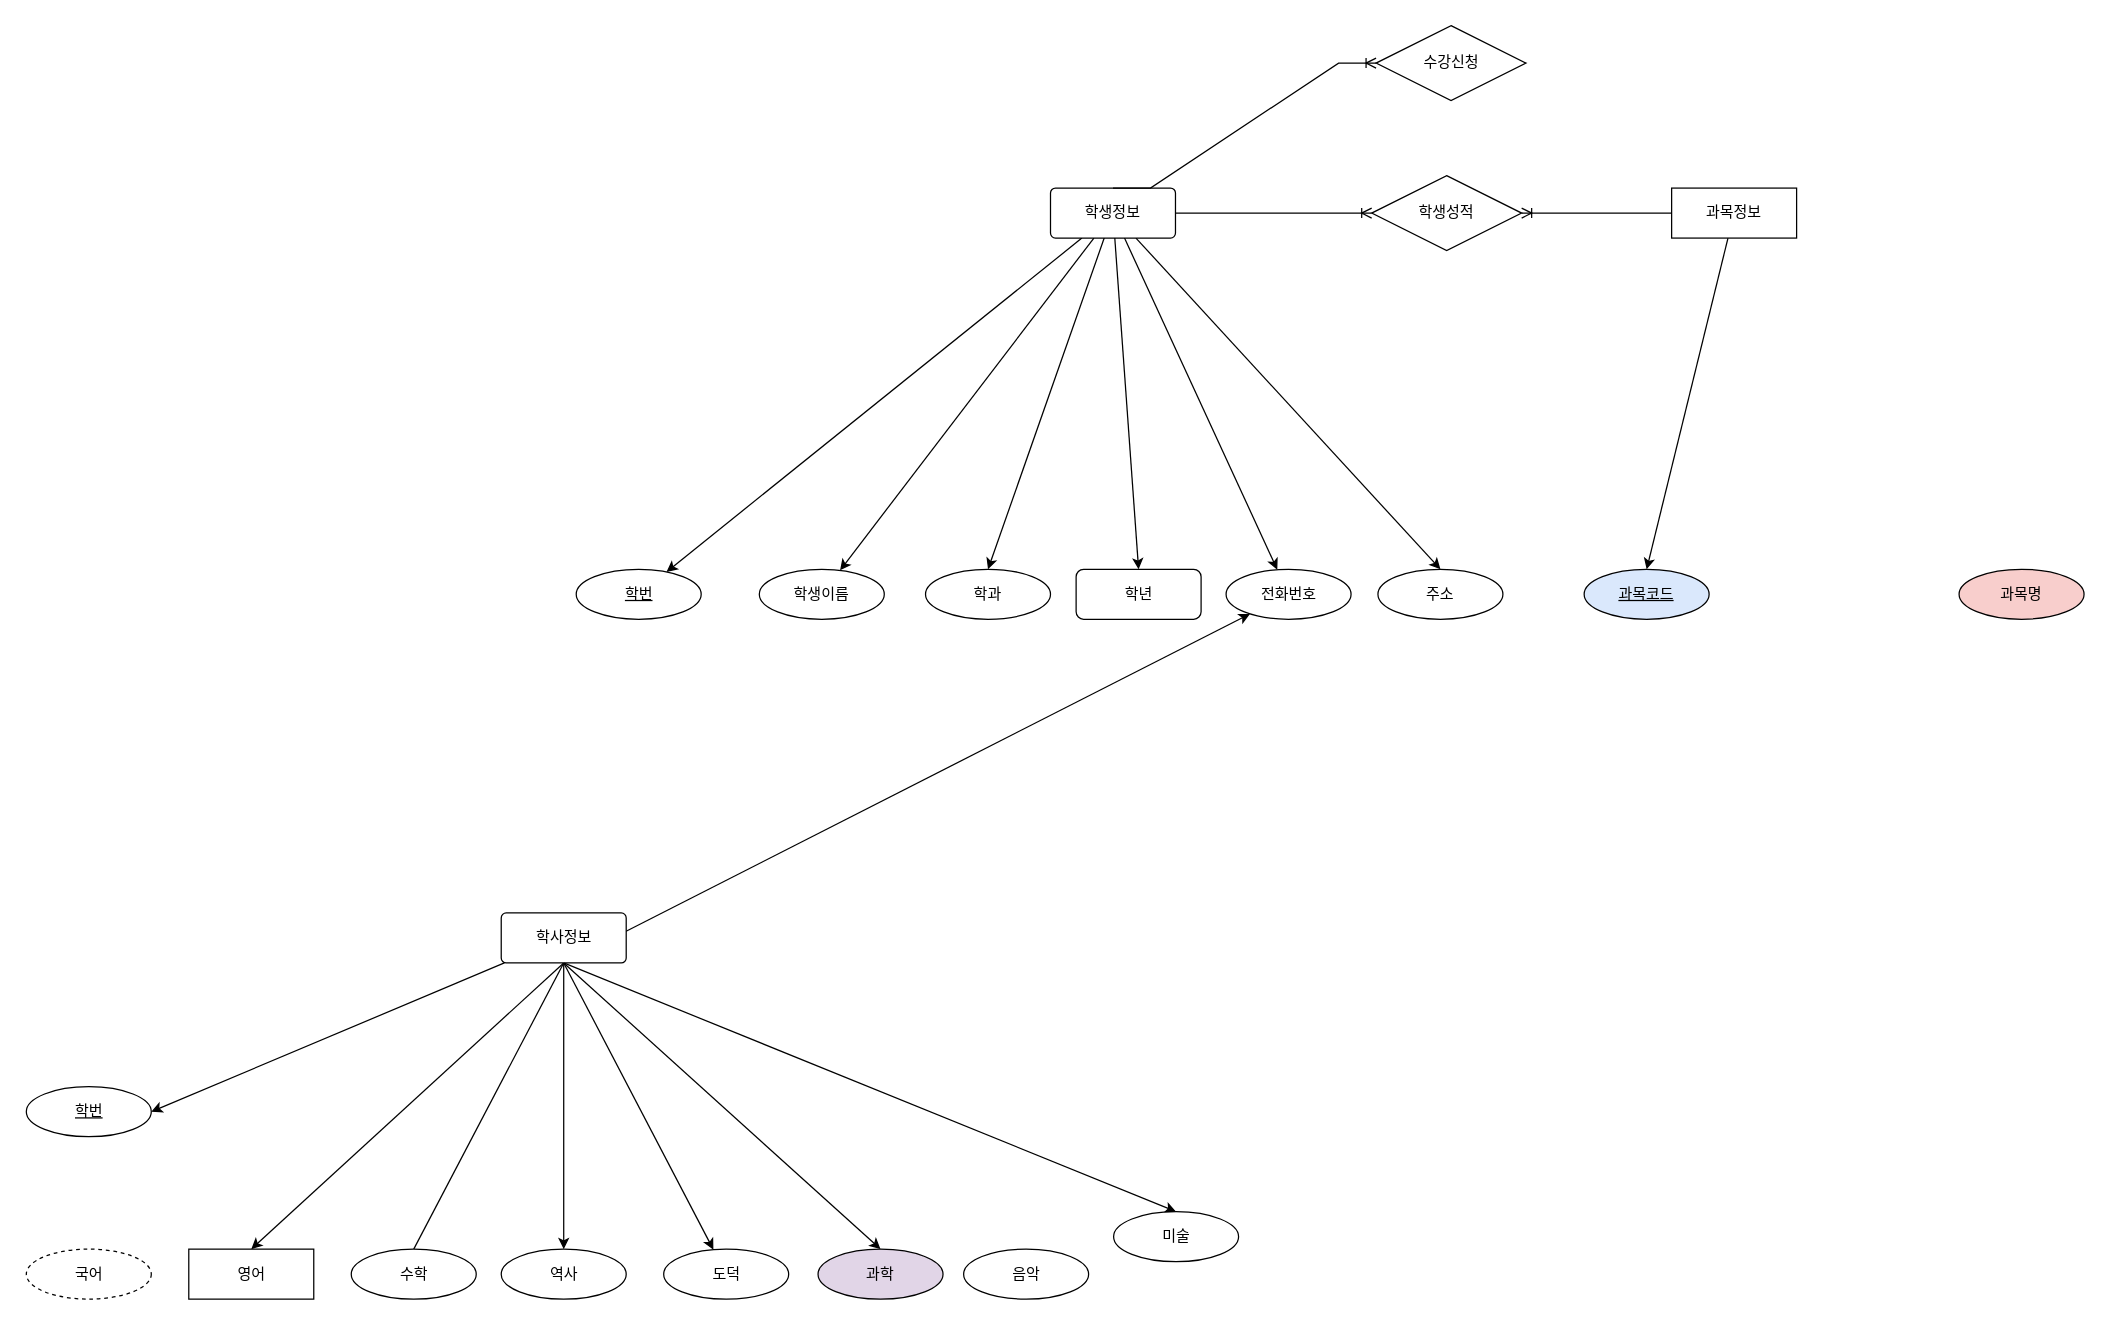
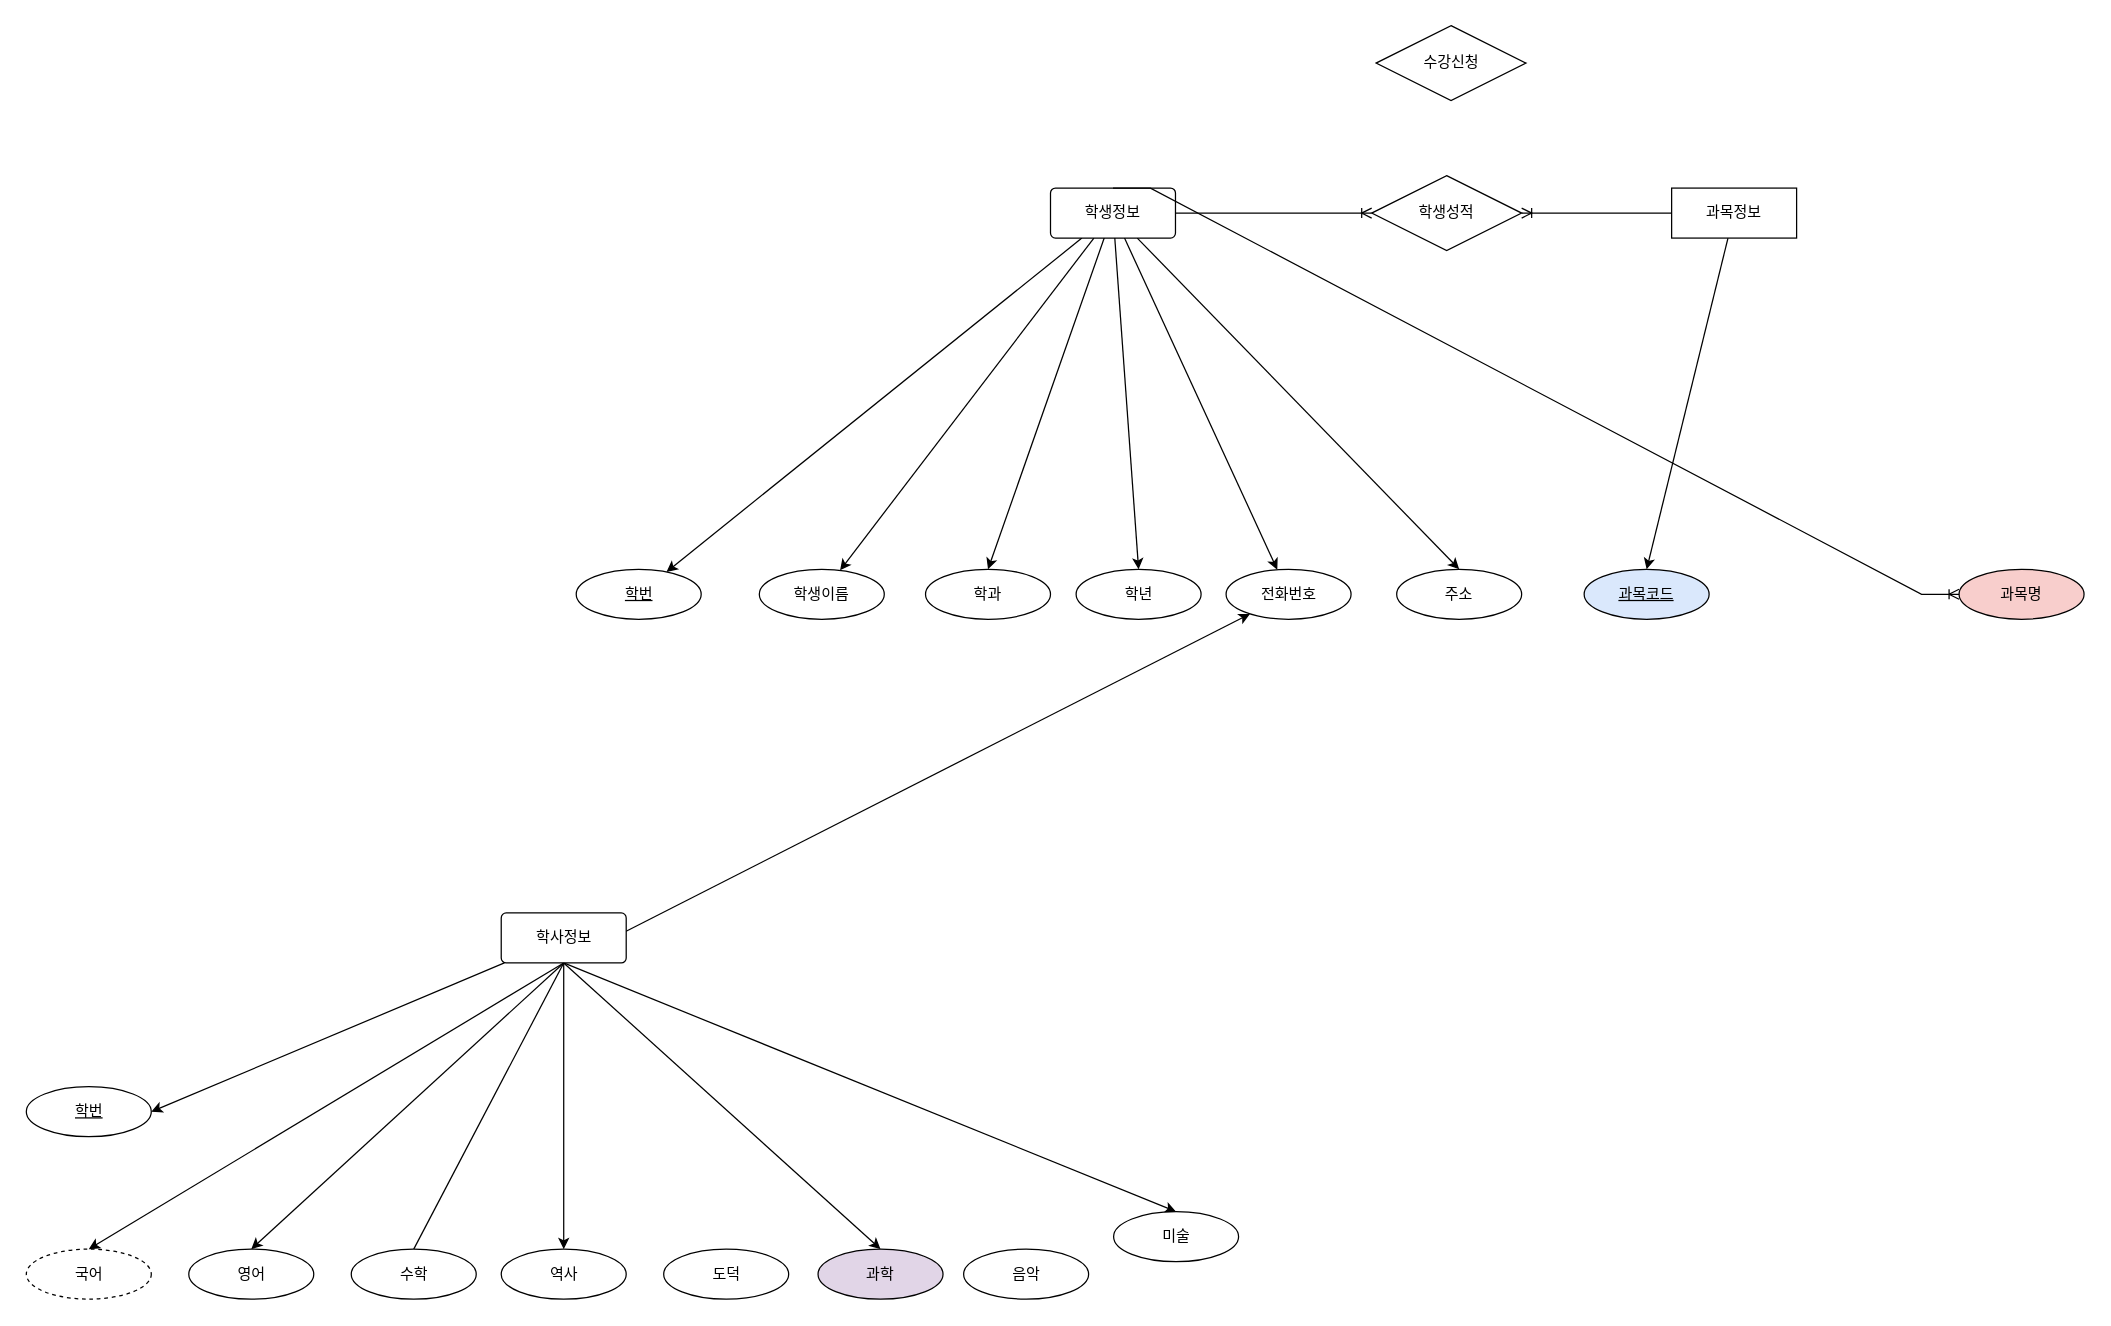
edge "학생정보" -> "수강신청": now "학생정보" -> "과목명"
node "학년": shape rounded rectangle -> ellipse
node "주소": moved (1441, 594) -> (1459, 594)
edge "학사정보" -> "도덕": now "학사정보" -> "국어"
node "영어": shape rectangle -> ellipse
